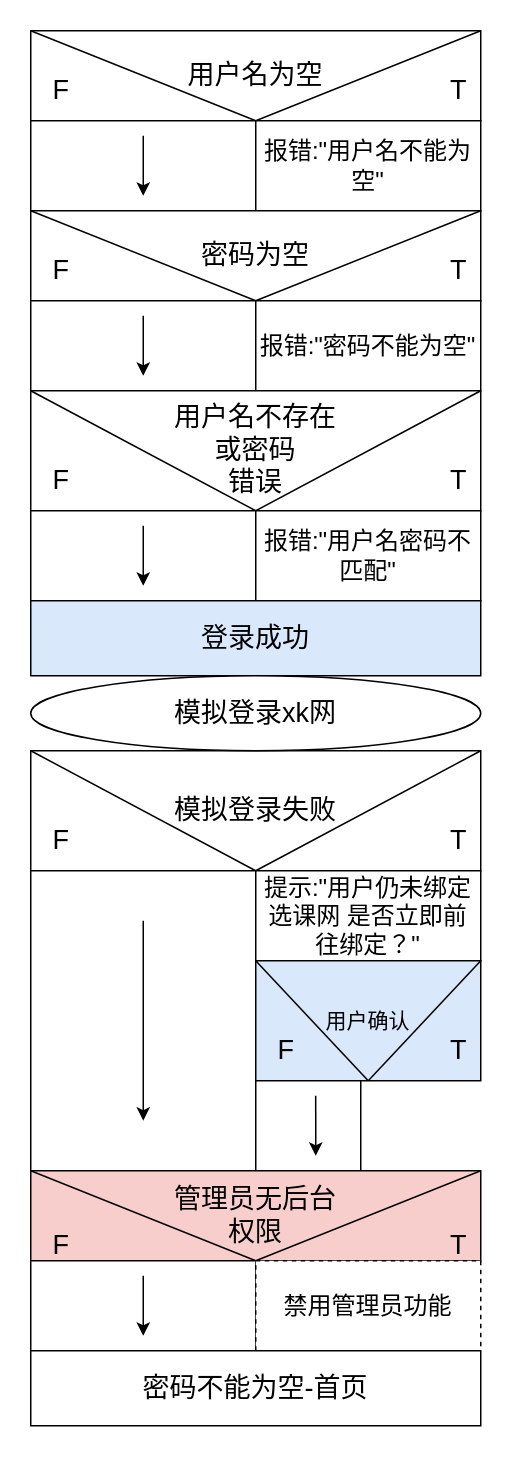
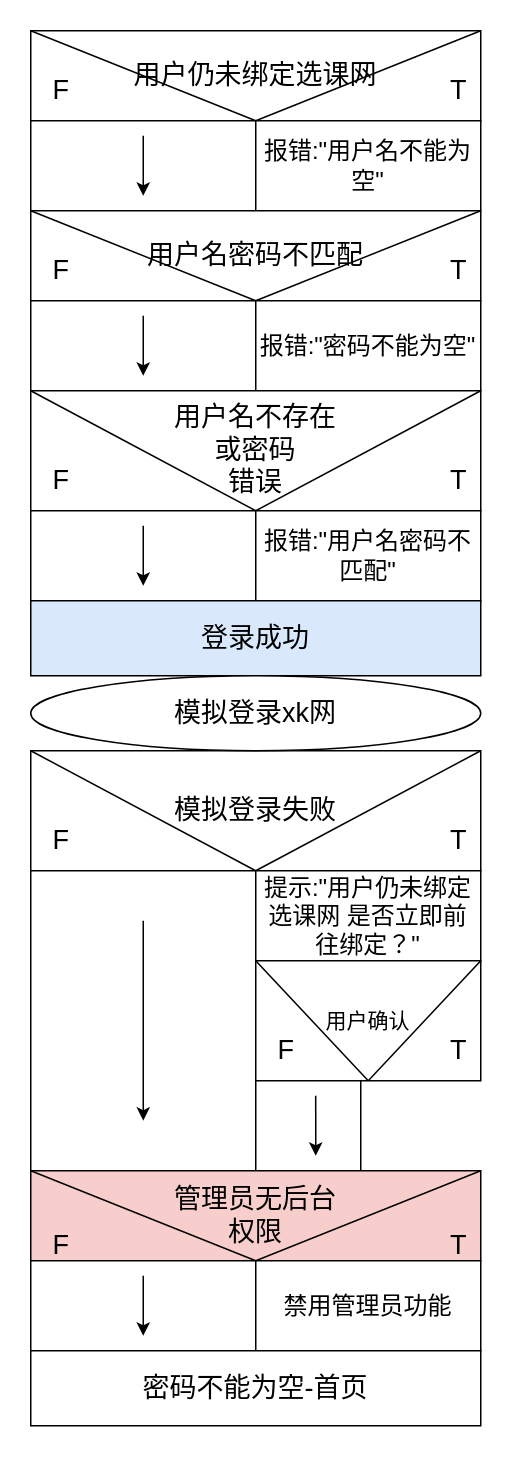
node "用户名为空": label "用户名为空" -> "用户仍未绑定选课网"
node "密码为空": label "密码为空" -> "用户名密码不匹配"
node "用户确认": fillcolor #dae8fc -> #ffffff
node "禁用管理员功能": style dashed -> solid
